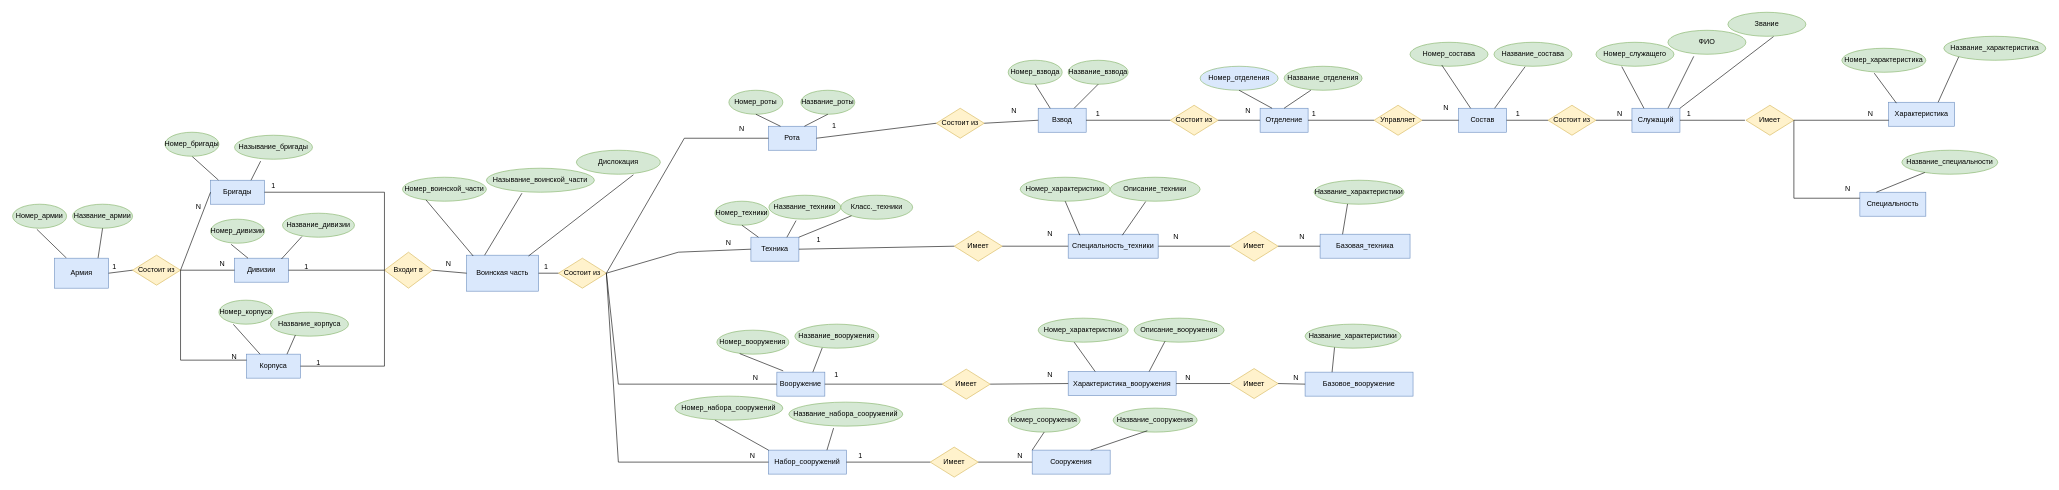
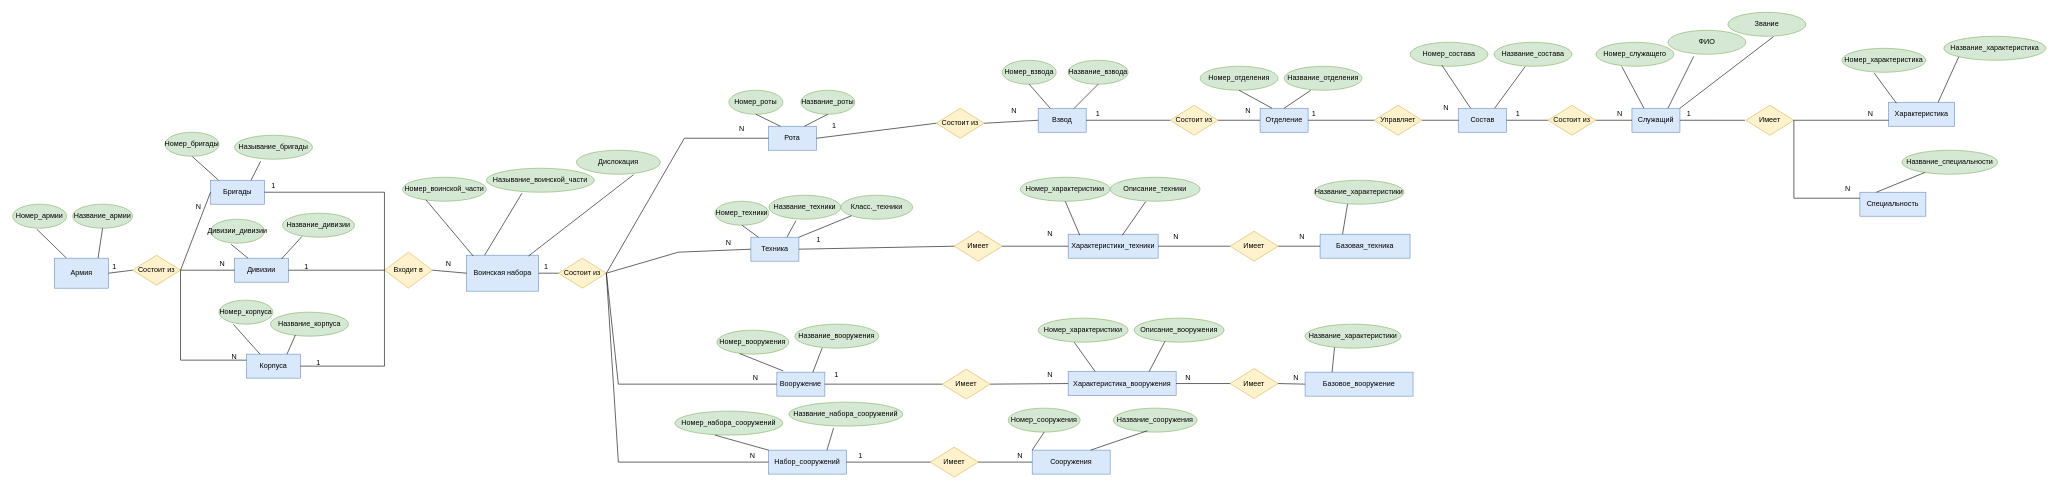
node "Номер_взвода": moved (1035, 72) -> (1029, 72)
node "Номер_отделения": fillcolor #dae8fc -> #d5e8d4
node "Номер_дивизии": label "Номер_дивизии" -> "Дивизии_дивизии"
node "Специальность_техники": label "Специальность_техники" -> "Характеристики_техники"
node "Воинская часть": label "Воинская часть" -> "Воинская набора"
node "Номер_набора_сооружений": moved (729, 408) -> (729, 423)
